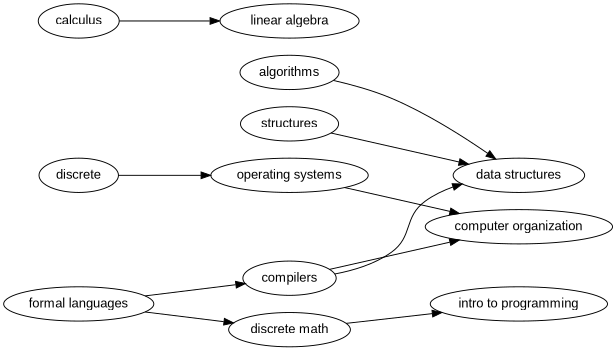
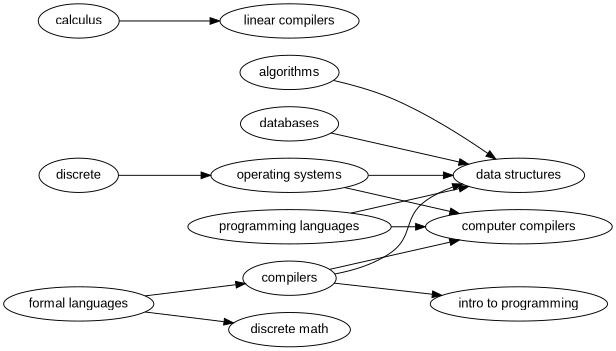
node "linear algebra": label "linear algebra" -> "linear compilers"
node "structures": label "structures" -> "databases"
edge "operating systems" -> "data structures": added
node "programming languages": added
node "computer organization": label "computer organization" -> "computer compilers"
edge "discrete math" -> "intro to programming": now "compilers" -> "intro to programming"
